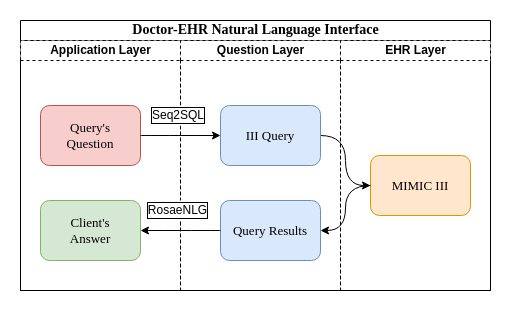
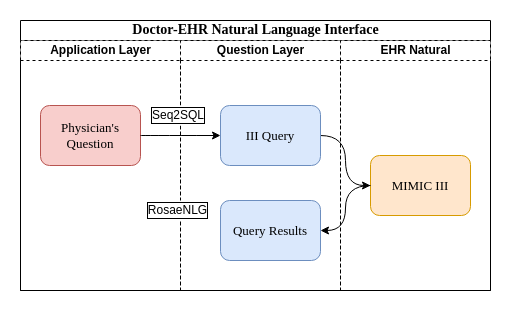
node "EHR Layer": label "EHR Layer" -> "EHR Natural"
node "Query's Question": label "Query's Question" -> "Physician's Question"
node "Client's Answer": removed
edge "Query Results" -> "Client's Answer": removed
